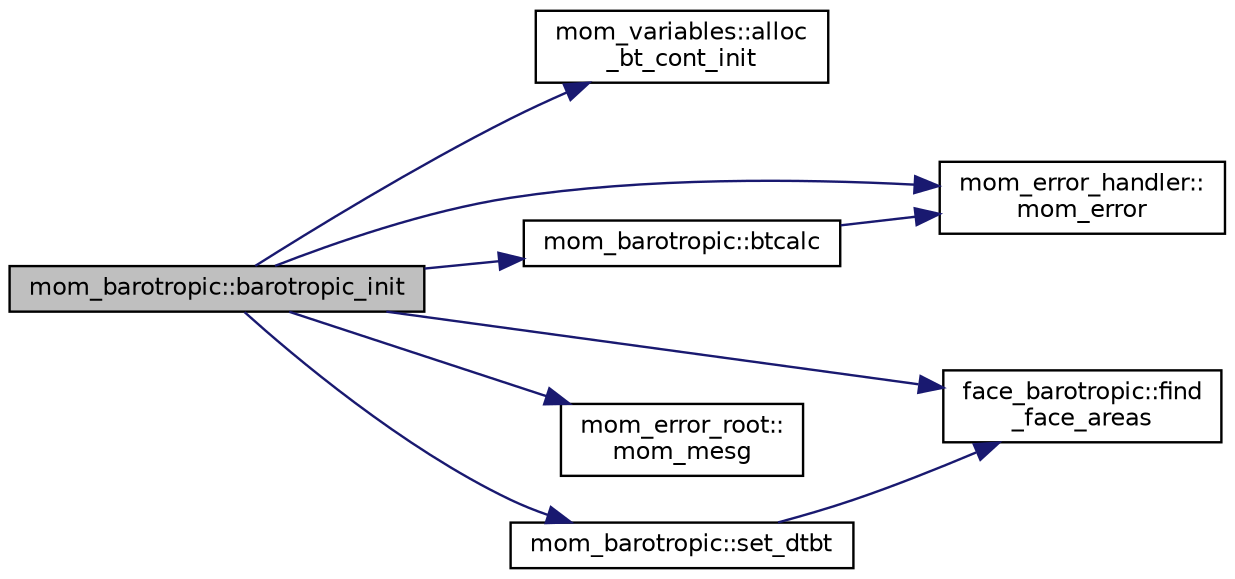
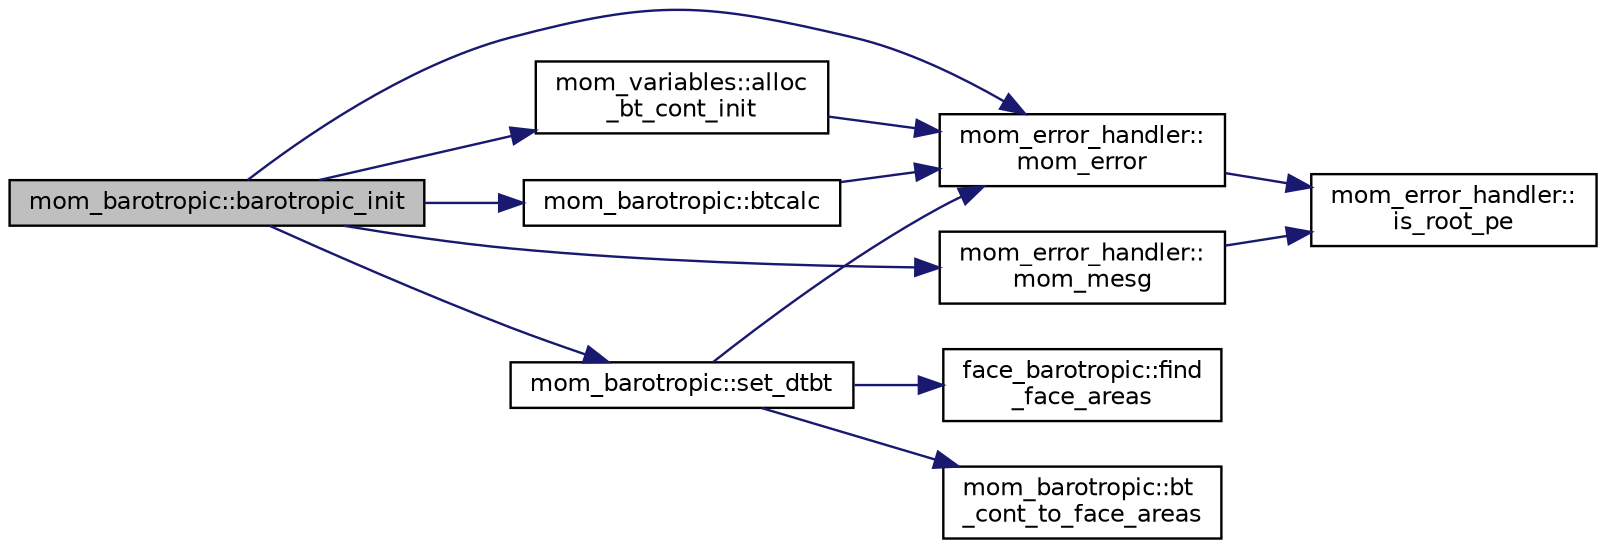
edge "mom_variables::alloc _bt_cont_init" -> "mom_error_handler:: mom_error": added
node "mom_error_handler:: is_root_pe": added
edge "mom_barotropic::set_dtbt" -> "mom_error_handler:: mom_error": added
edge "mom_barotropic::barotropic_init" -> "face_barotropic::find _face_areas": removed
node "mom_error_root:: mom_mesg": label "mom_error_root:: mom_mesg" -> "mom_error_handler:: mom_mesg"
node "mom_barotropic::bt _cont_to_face_areas": added
